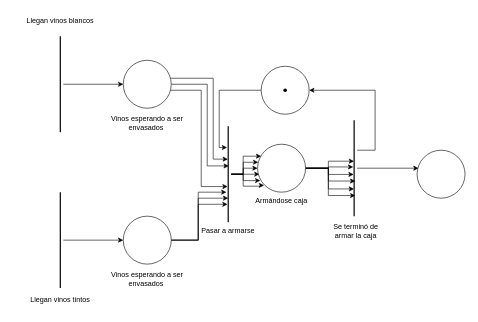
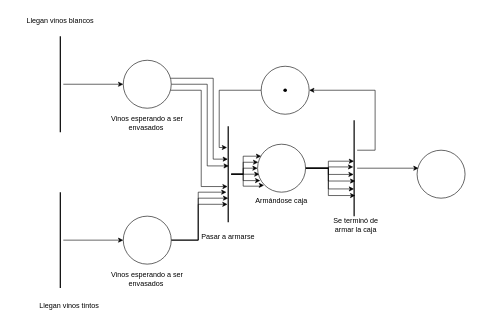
node "Pasar a armarse": moved (228, 231) -> (228, 237)
node "Se terminó de armar la caja": moved (356, 231) -> (356, 225)
node "Llegan vinos tintos": moved (60, 300) -> (69, 306)
